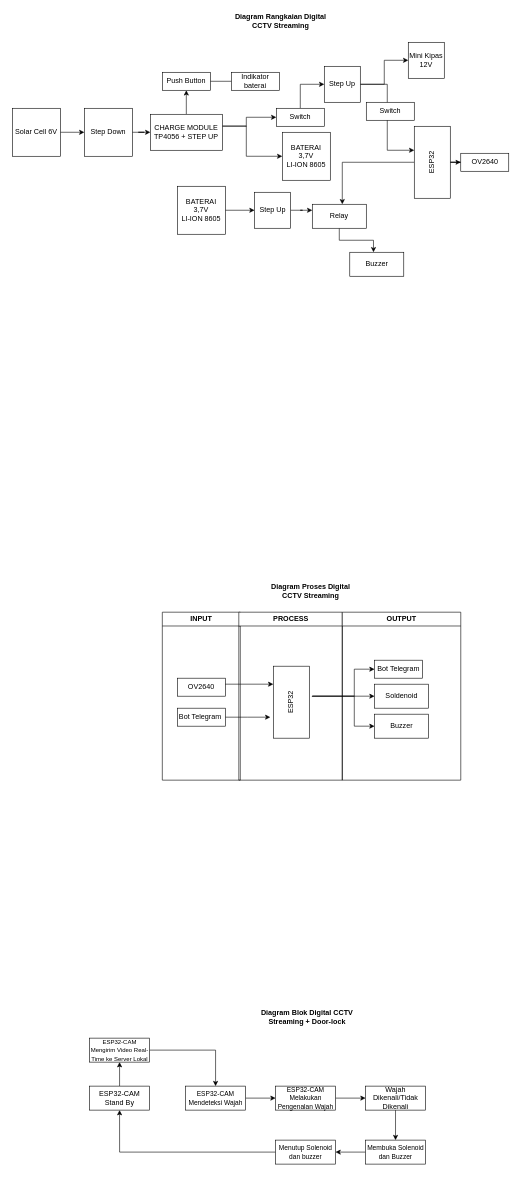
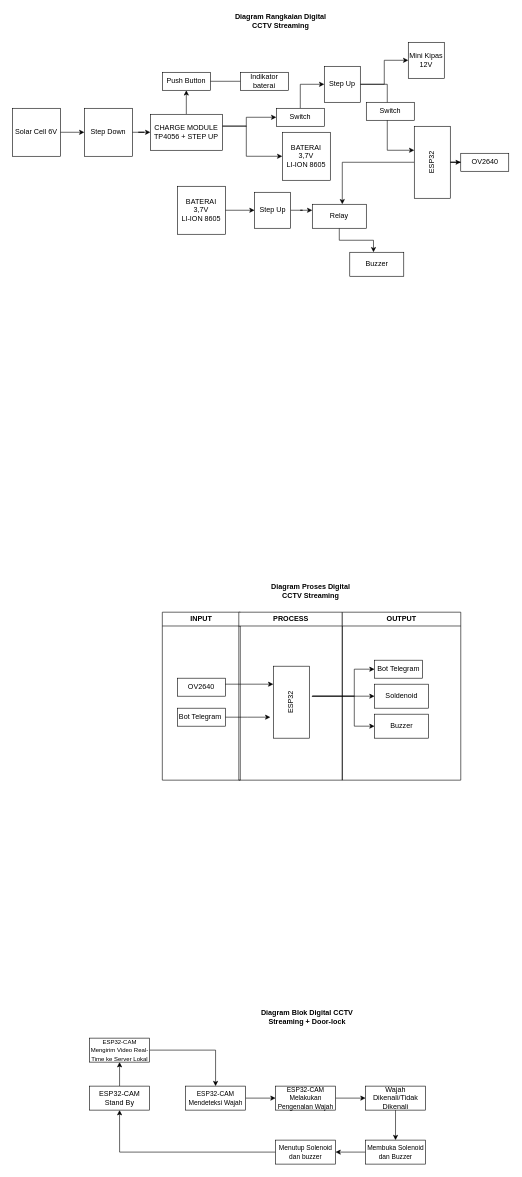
node "Indikator baterai": moved (255, 81) -> (264, 81)
